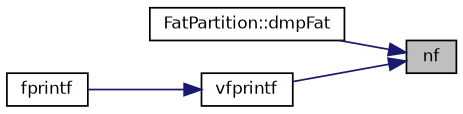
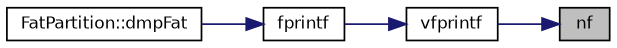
edge "FatPartition::dmpFat" -> "nf": now "FatPartition::dmpFat" -> "fprintf"
